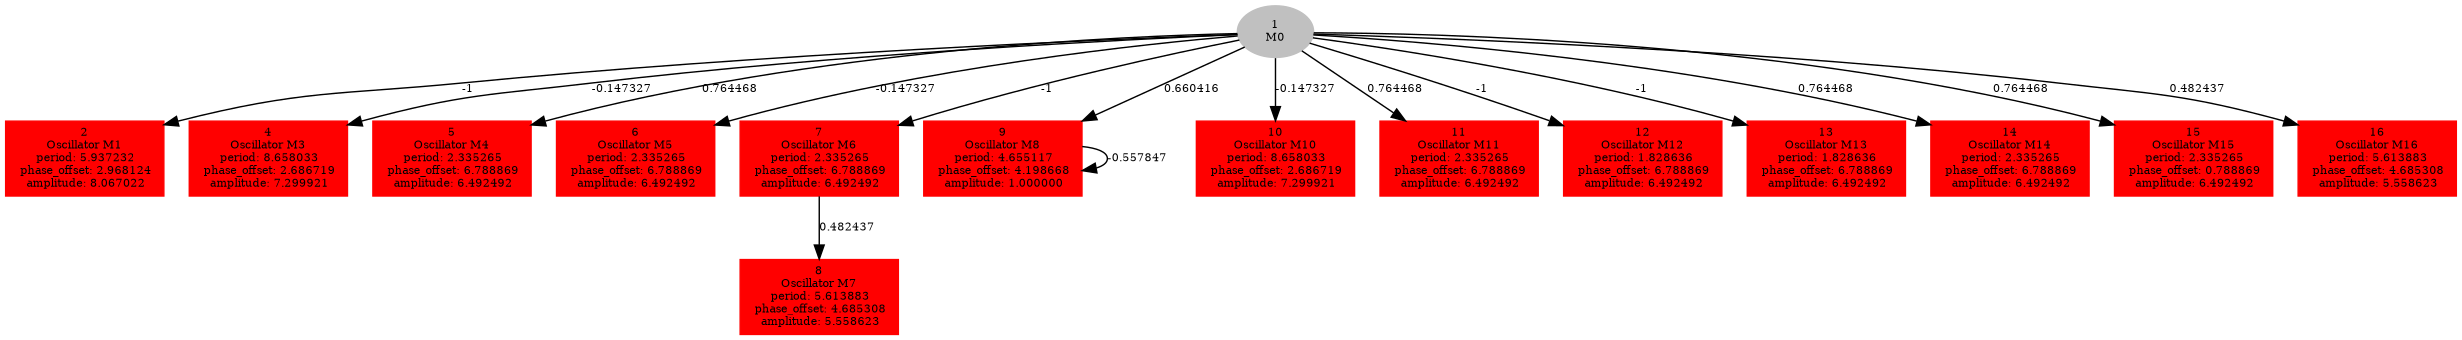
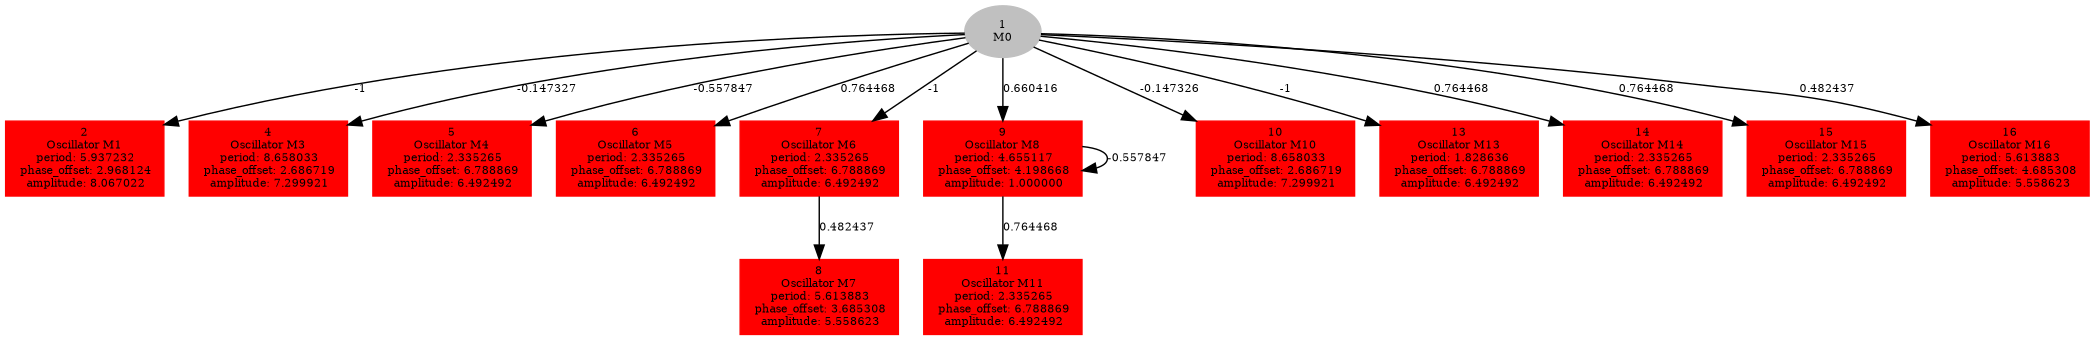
edge "1" -> "11": now "9" -> "11"
edge "1" -> "5": label "0.764468 " -> "-0.557847 "
edge "1" -> "6": label "-0.147327 " -> "0.764468 "
edge "1" -> "10": label "-0.147327 " -> "-0.147326 "
node "12": removed
node "15": text "phase_offset: 0.788869" -> "phase_offset: 6.788869"
node "8": text "phase_offset: 4.685308" -> "phase_offset: 3.685308"
